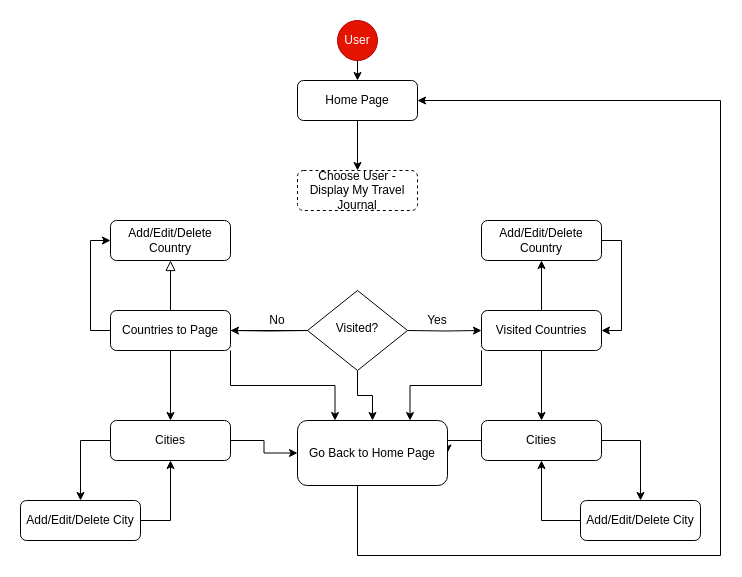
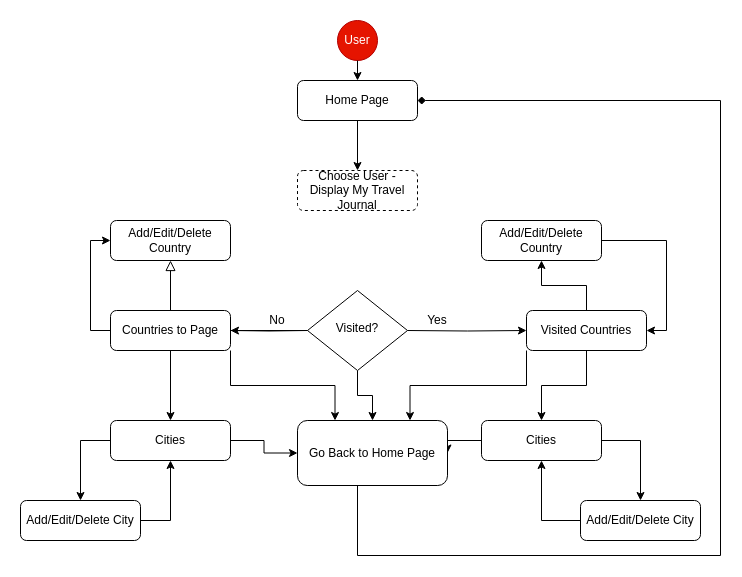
edge "Go Back to Home Page" -> "Home Page": arrowhead classic -> diamond
node "Visited Countries": moved (542, 331) -> (587, 331)
